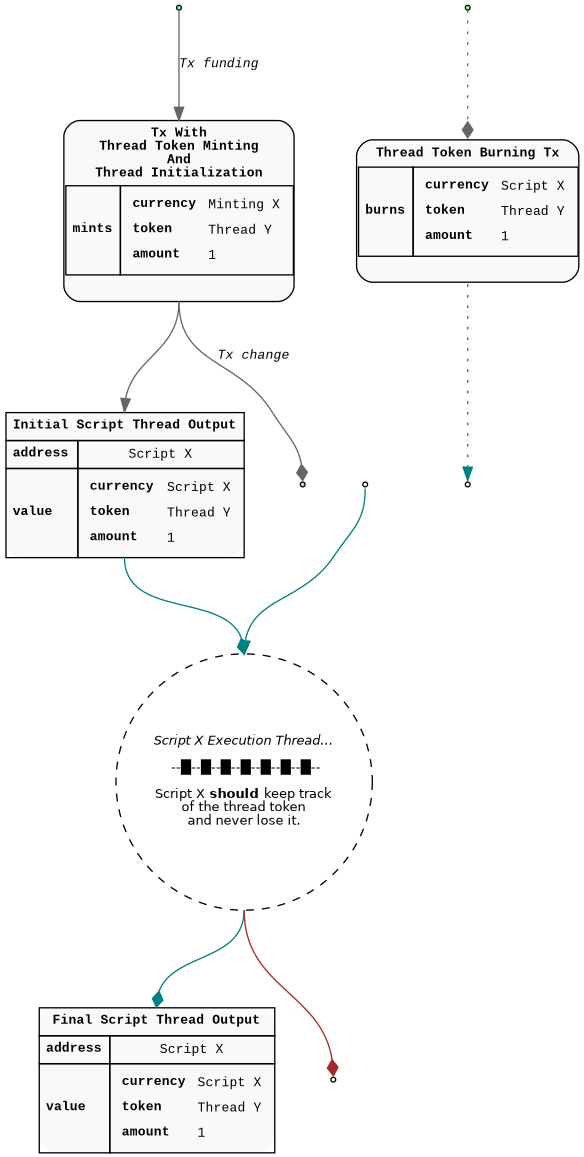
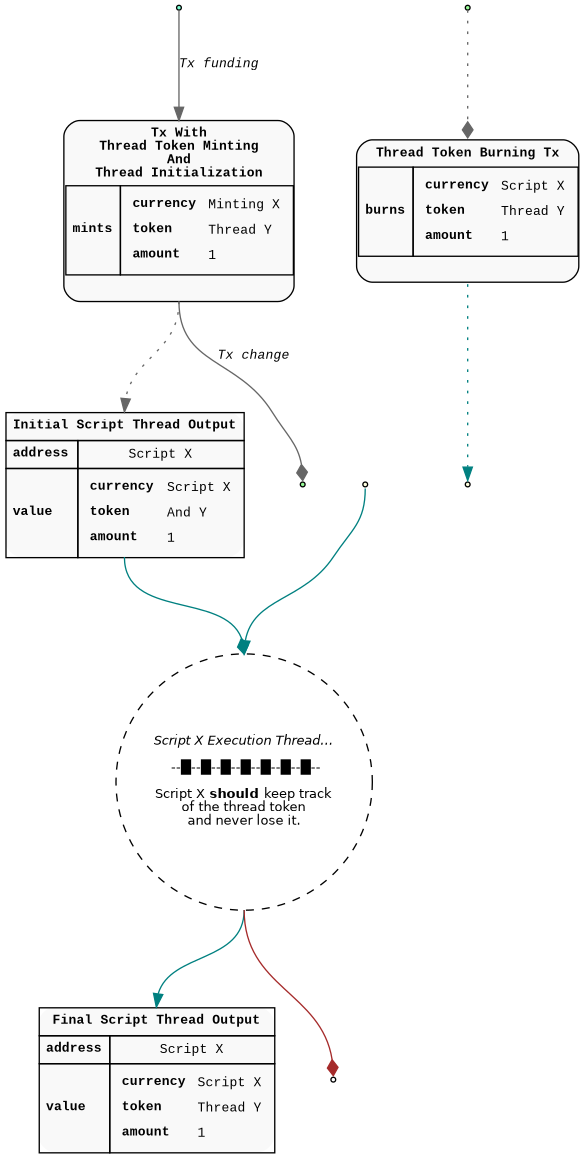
edge "Tx With" -> "Initial Script Thread Output": style solid -> dotted
node "Initial Script Thread Output": text "Thread Y" -> "And Y"
edge "Script X Execution Thread…" -> "Final Script Thread Output": arrowhead diamond -> normal
